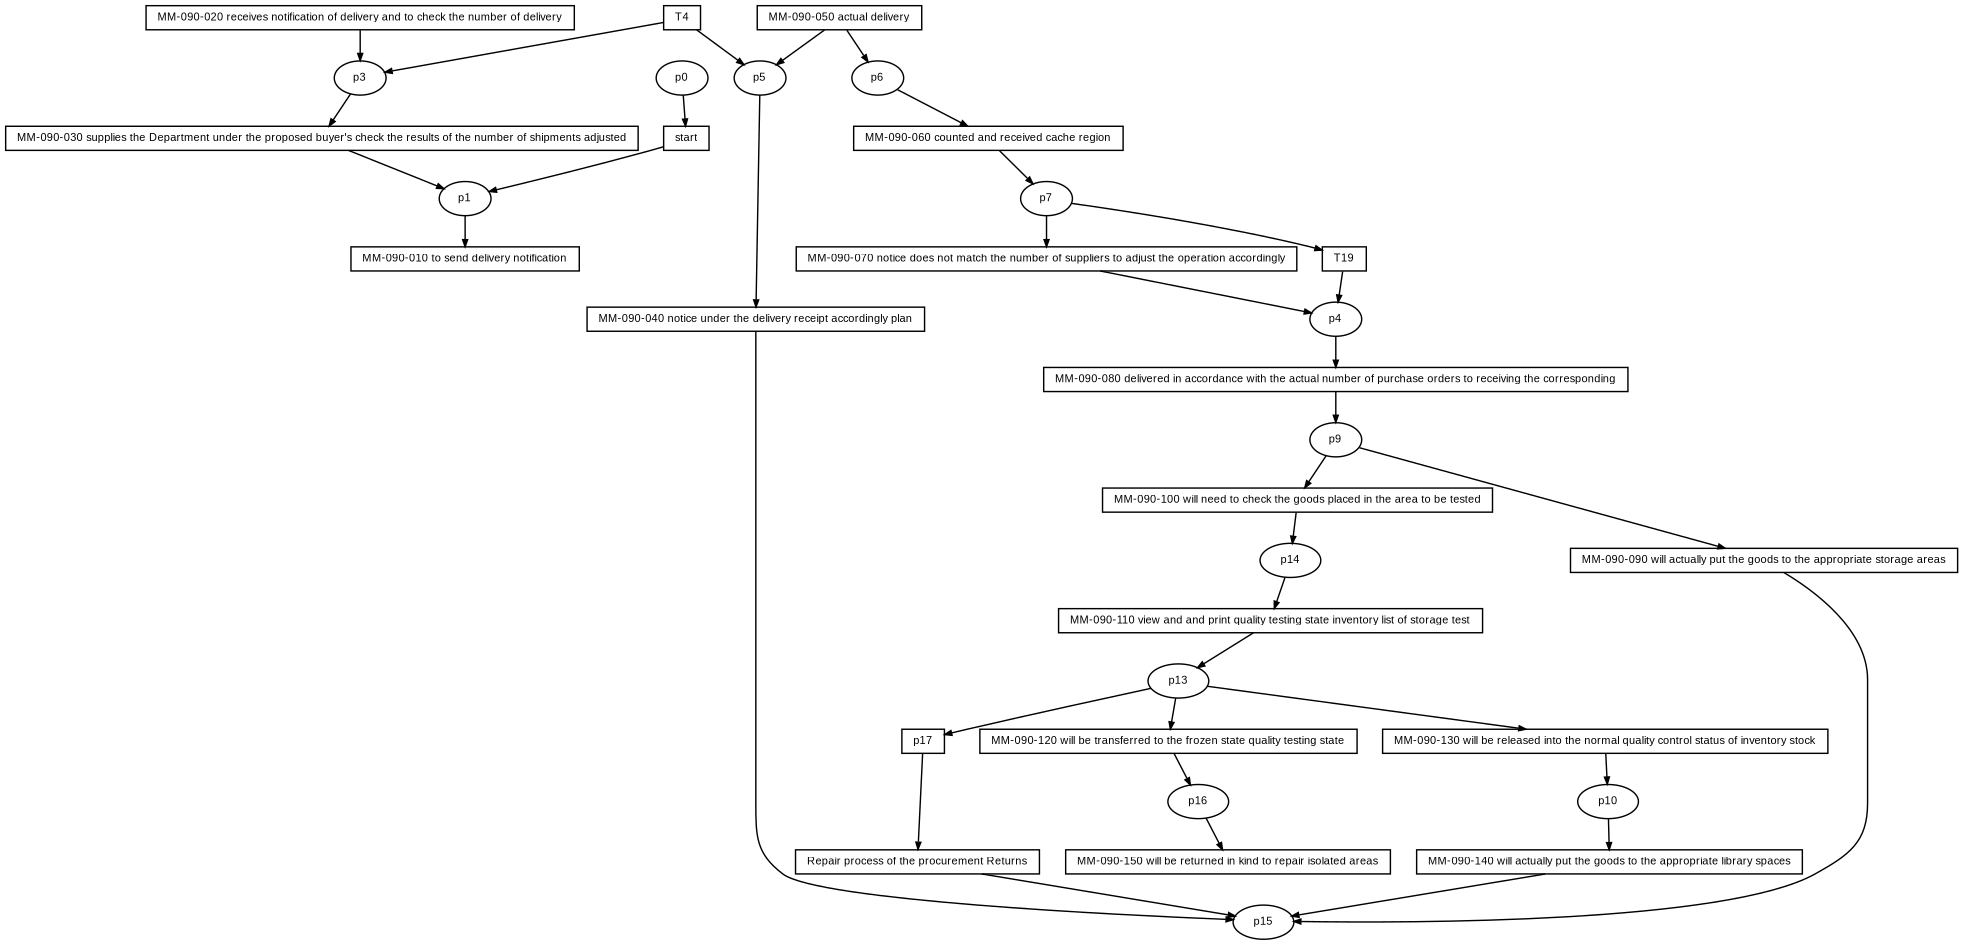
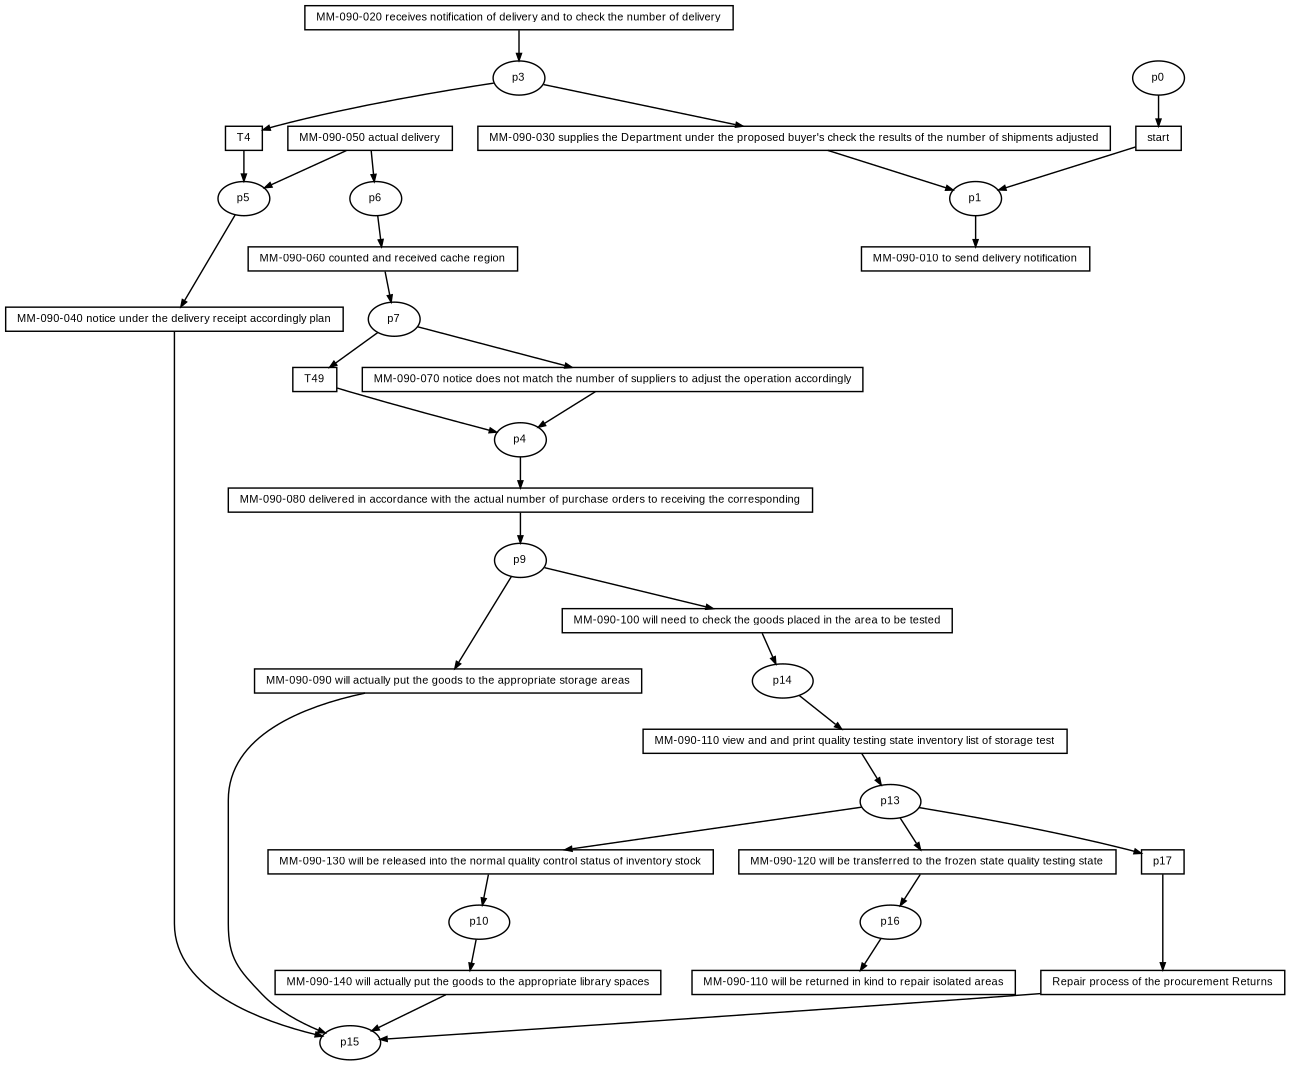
edge "T4" -> "p3": reversed
node "T19": label "T19" -> "T49"
node "MM-090-150 will be returned in kind to repair isolated areas": label "MM-090-150 will be returned in kind to repair isolated areas" -> "MM-090-110 will be returned in kind to repair isolated areas"
